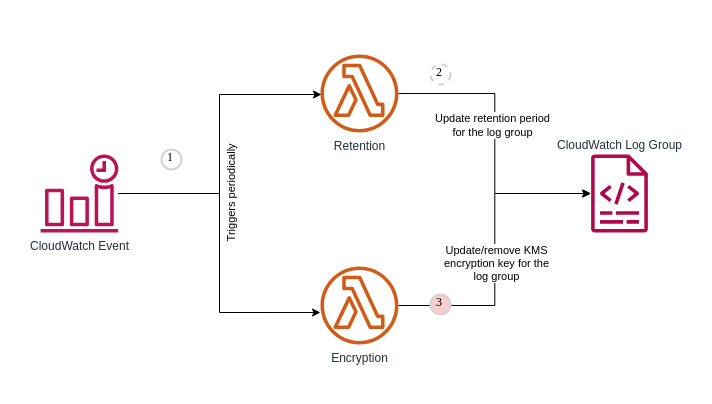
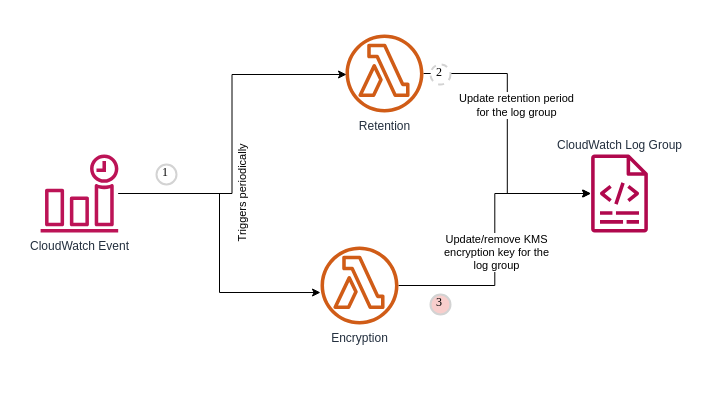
node "Retention": moved (360, 94) -> (385, 74)
node "1": moved (172, 160) -> (167, 175)
node "Encryption": moved (360, 306) -> (360, 286)
